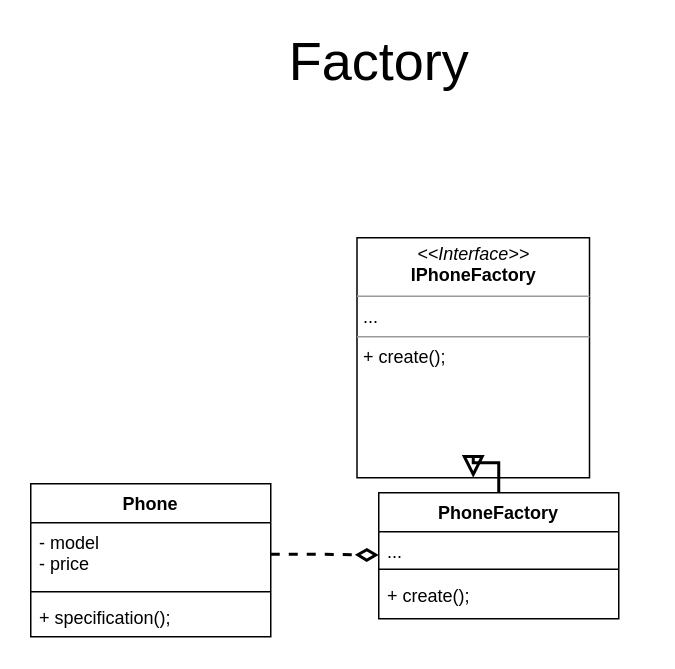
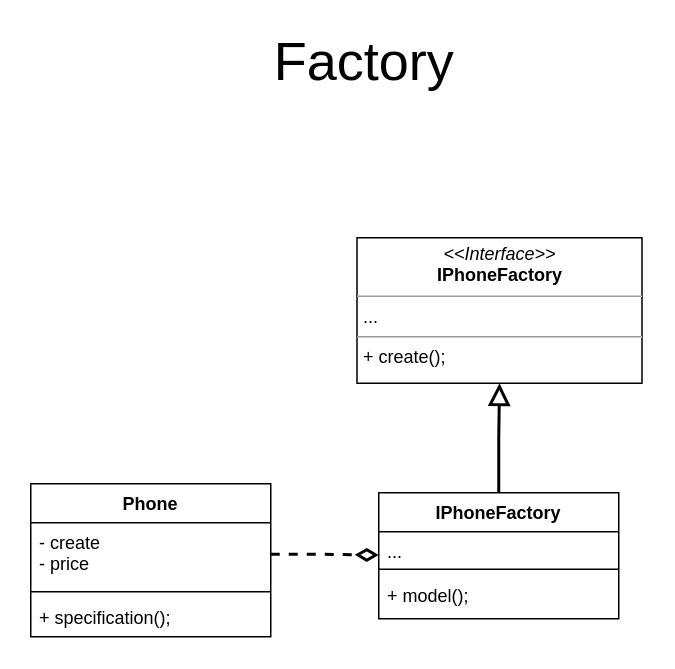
node "Factory": moved (380, 61) -> (365, 61)
node "<<Interface>> IPhoneFactory ... + create();": size 233x240 -> 285x146
node "PhoneFactory": label "PhoneFactory" -> "IPhoneFactory"
node "- model - price": label "- model - price" -> "- create - price"
node "+ create();": label "+ create();" -> "+ model();"
